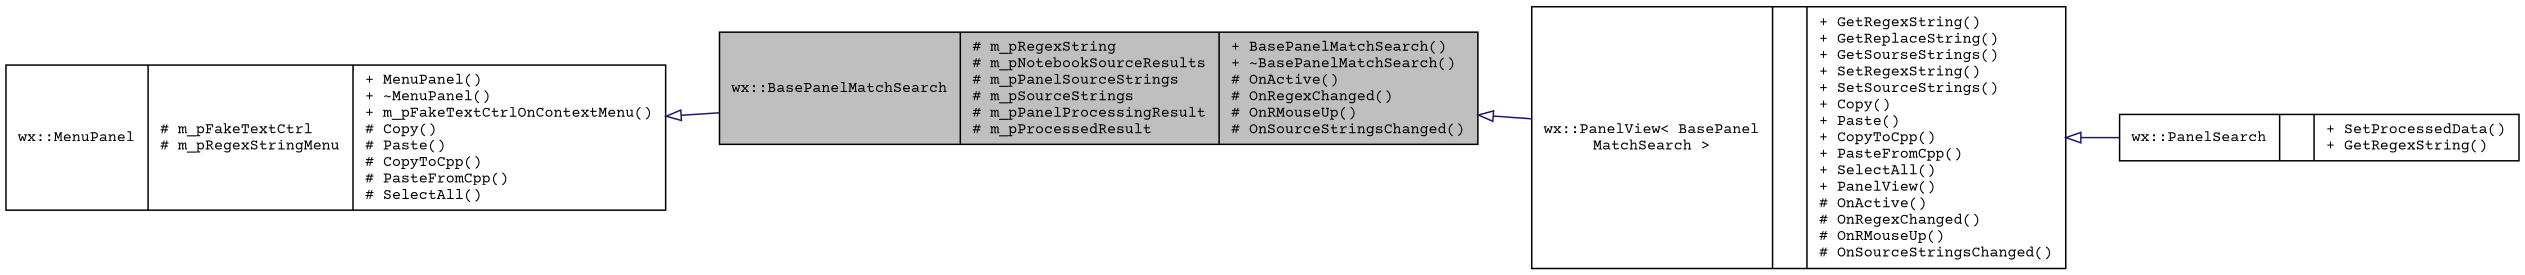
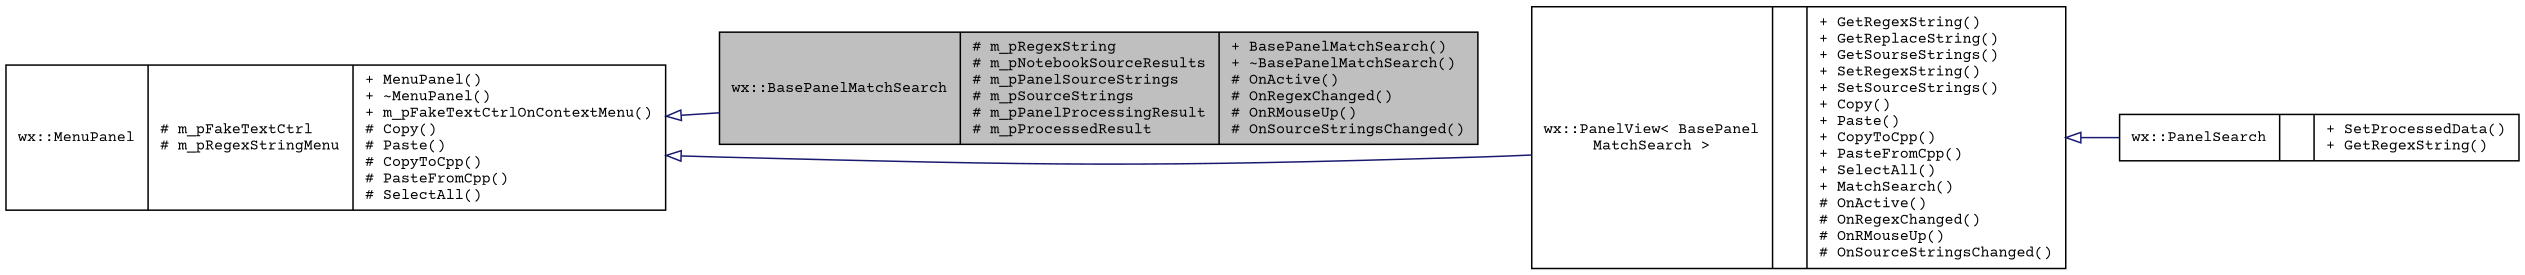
edge "wx::PanelView< BasePanel" -> "wx::BasePanelMatchSearch": now "wx::PanelView< BasePanel" -> "wx::MenuPanel"
node "wx::PanelView< BasePanel": text "+ PanelView()" -> "+ MatchSearch()"
